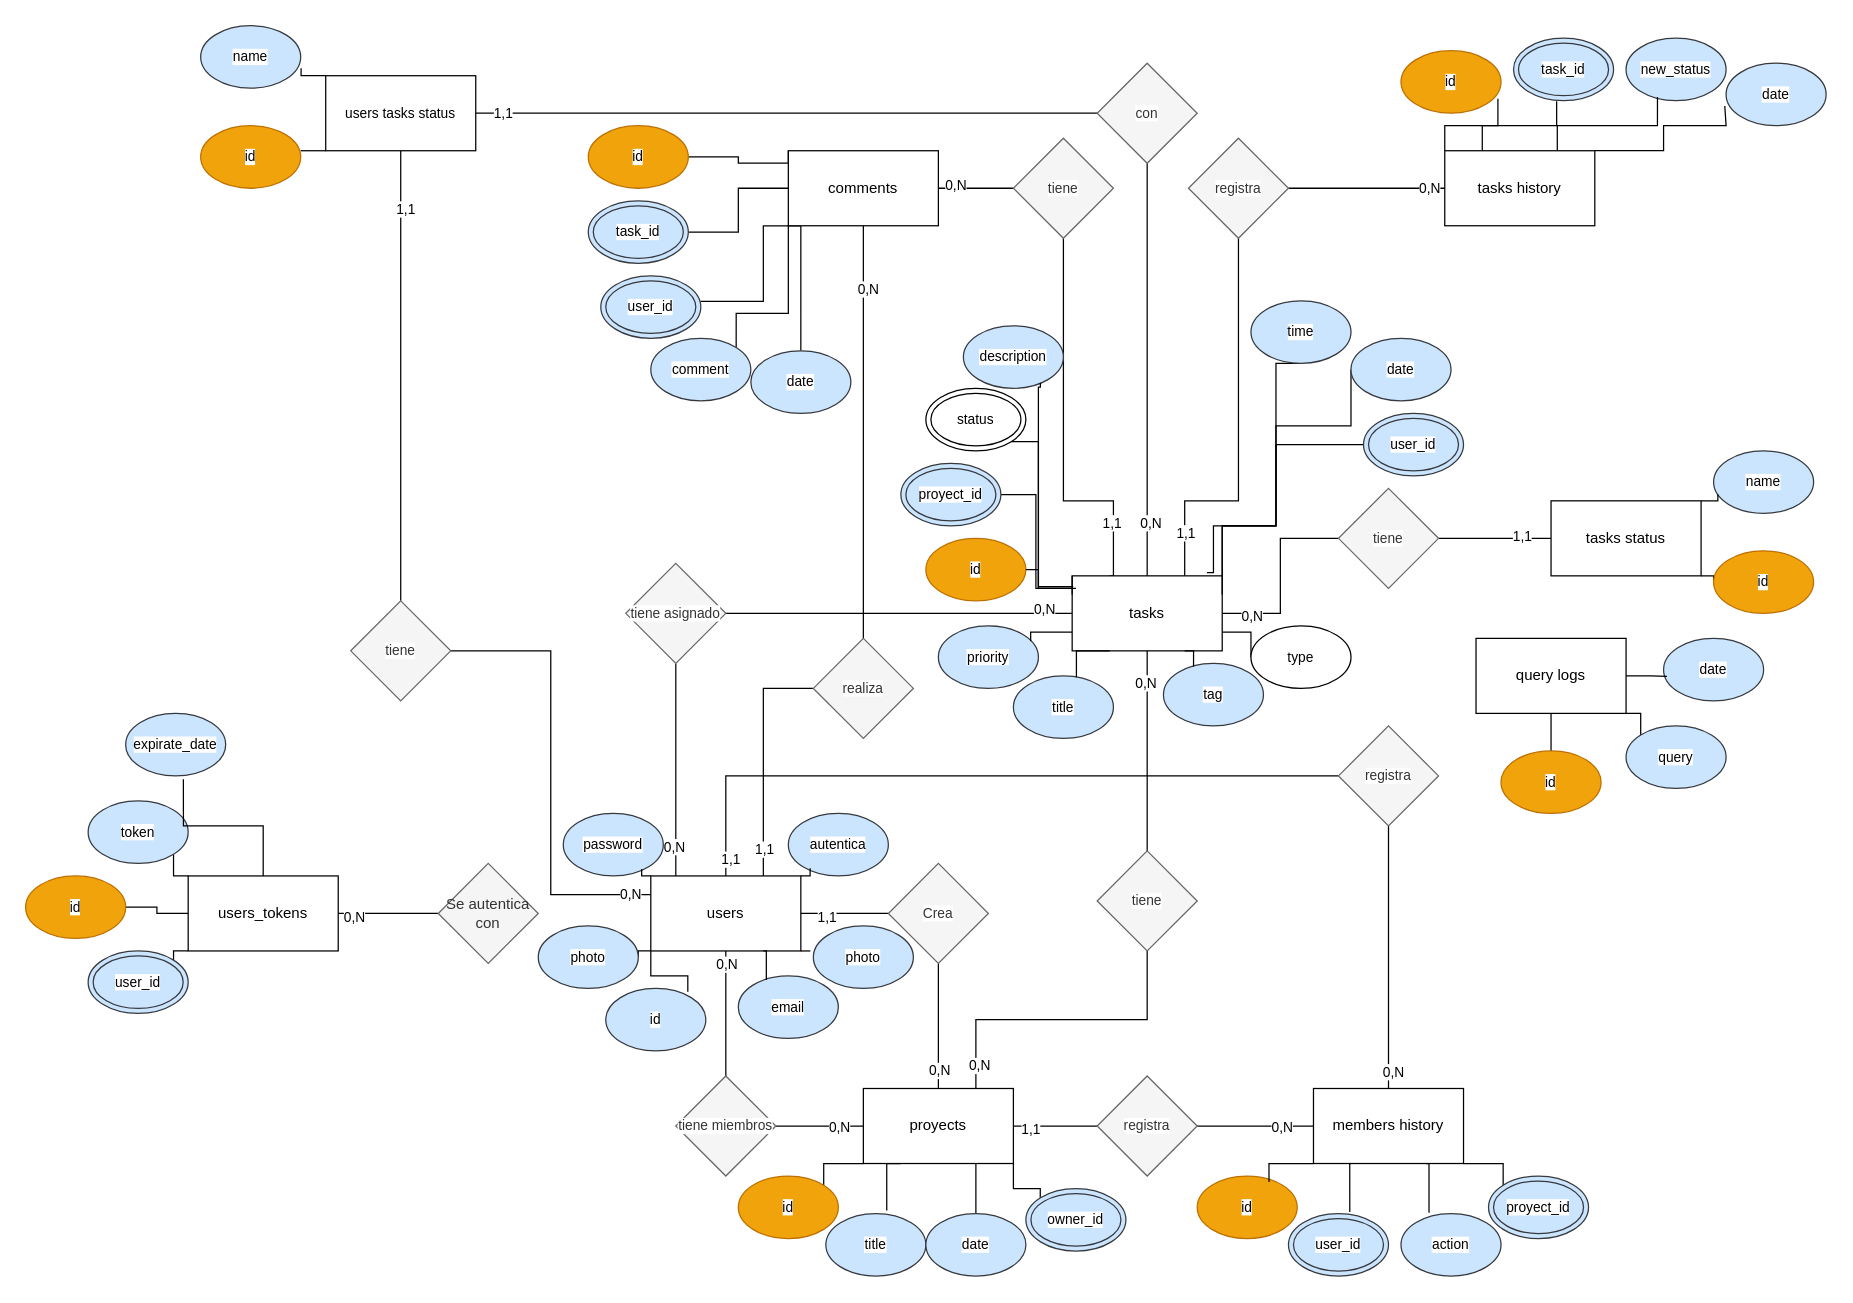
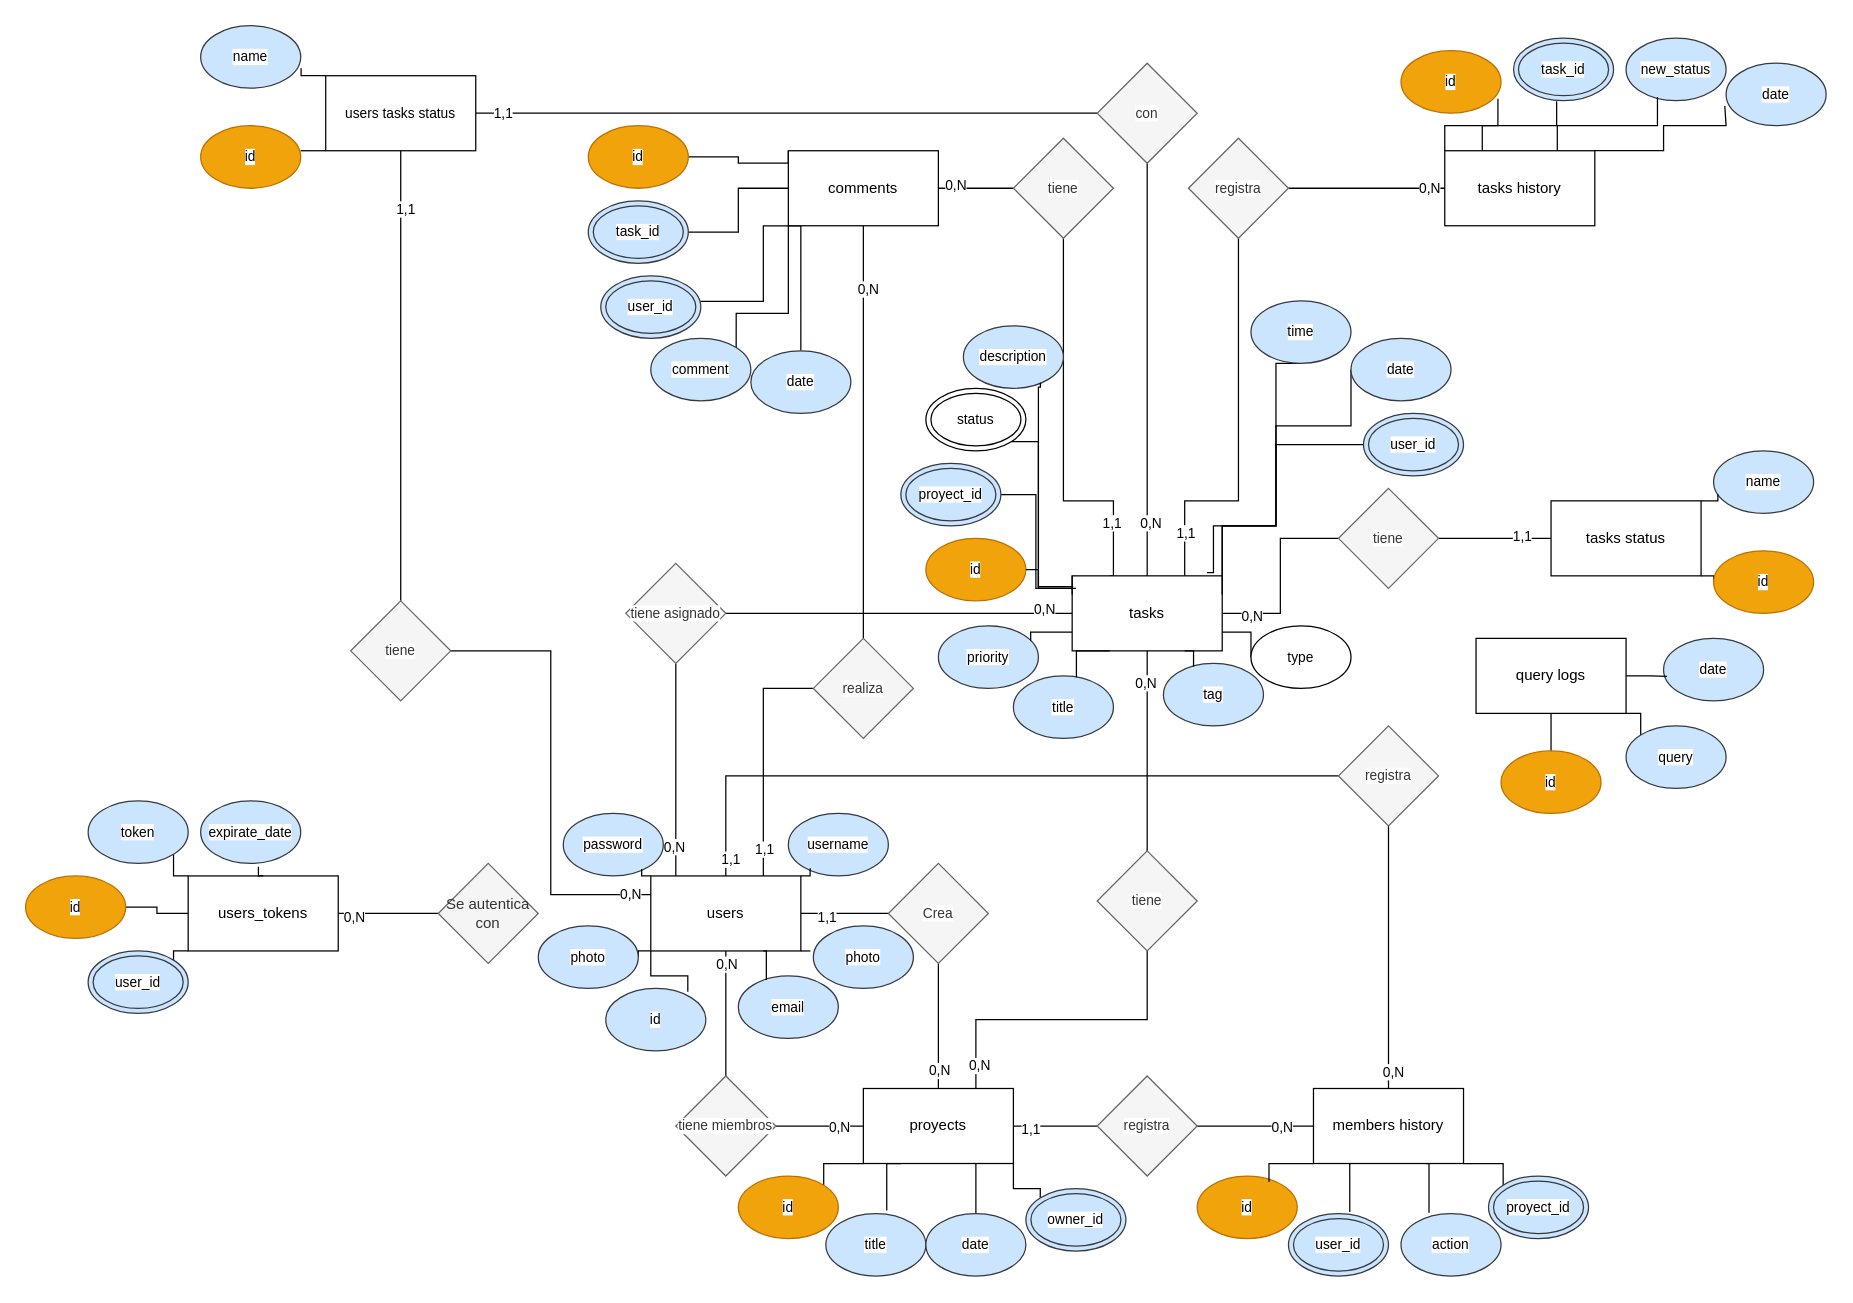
node "expirate_date": moved (176, 744) -> (251, 832)
node "autentica": label "autentica" -> "username"
